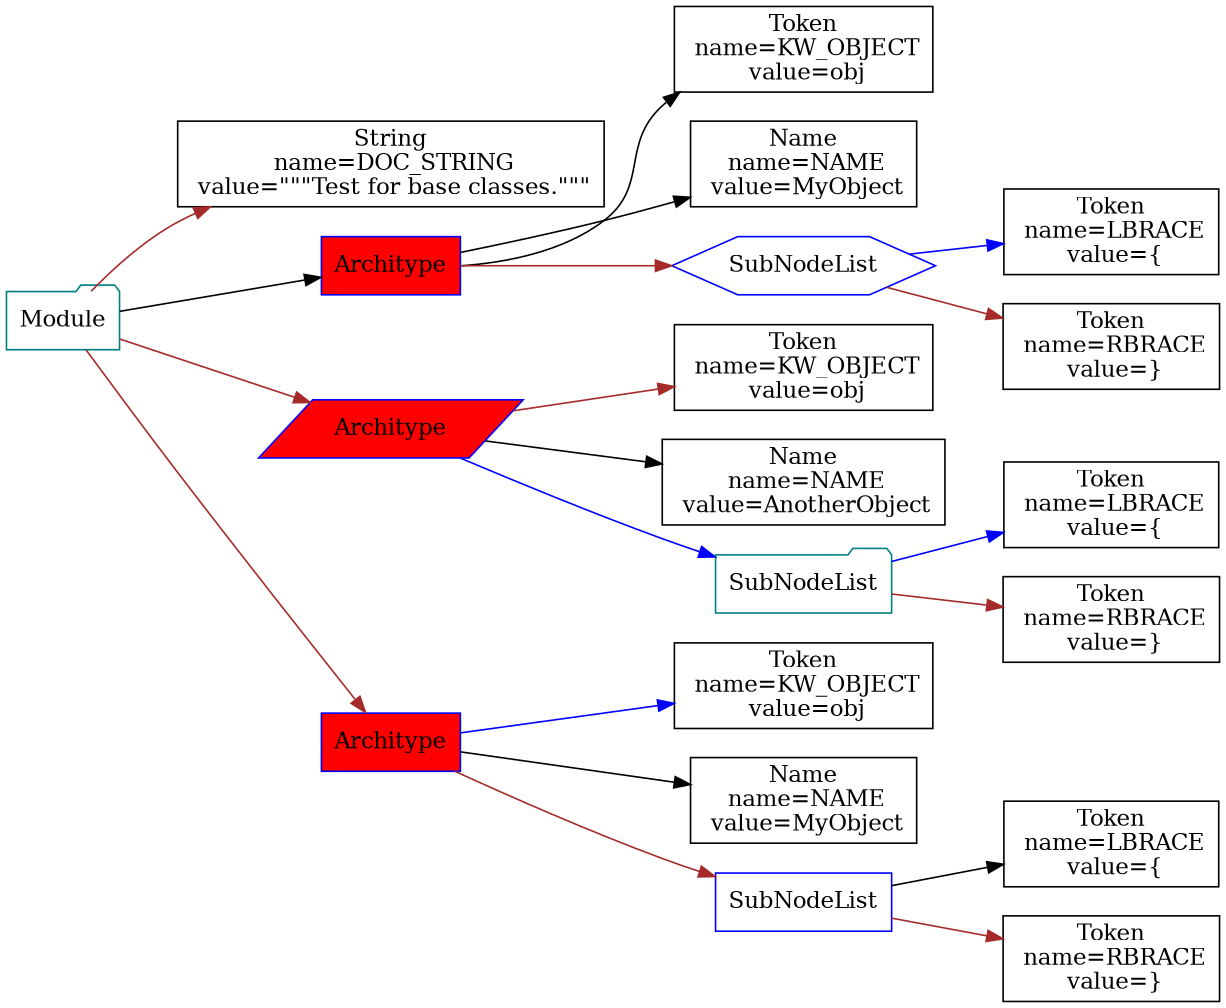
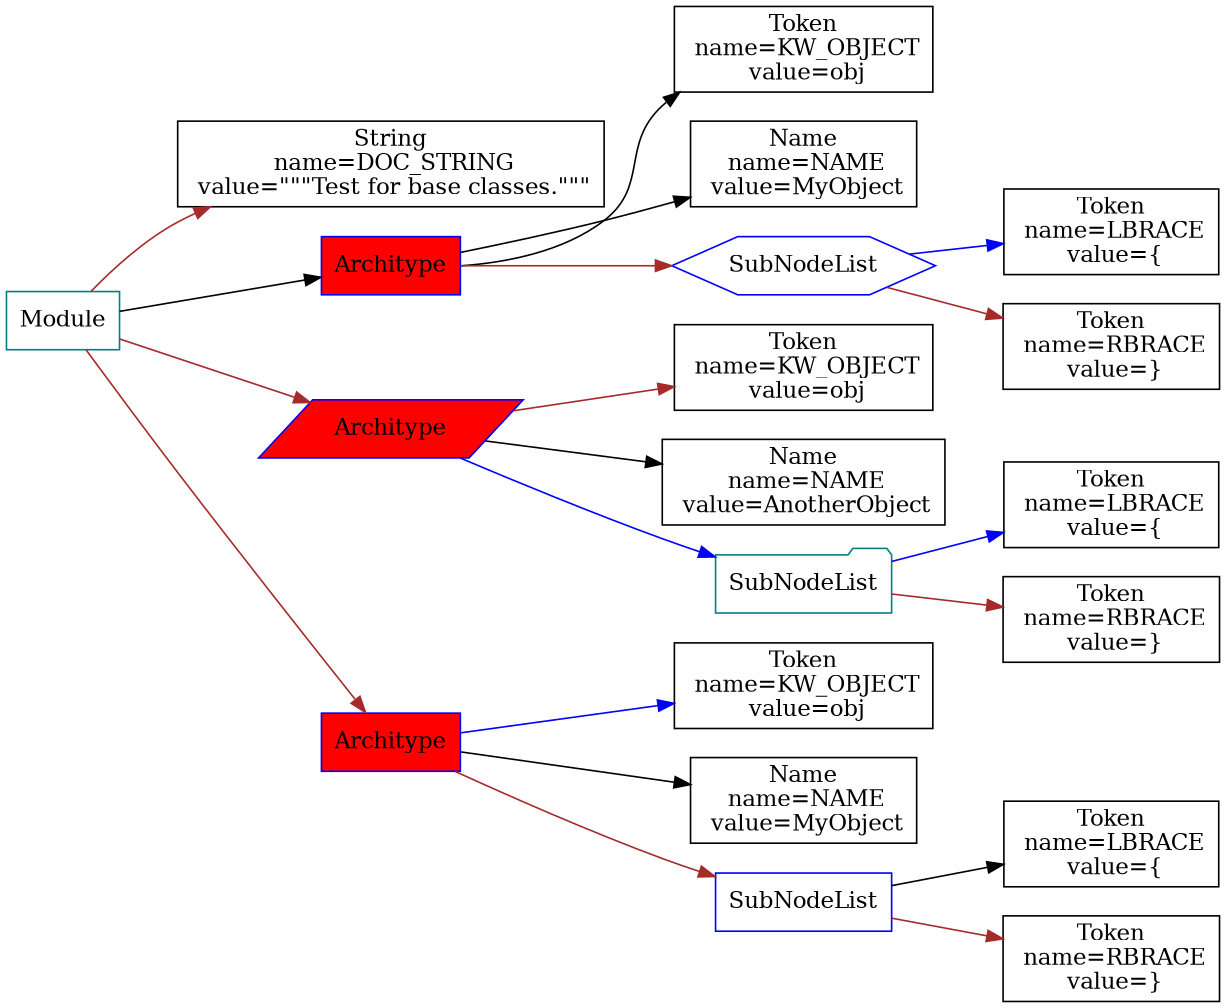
node "Module": shape folder -> box
